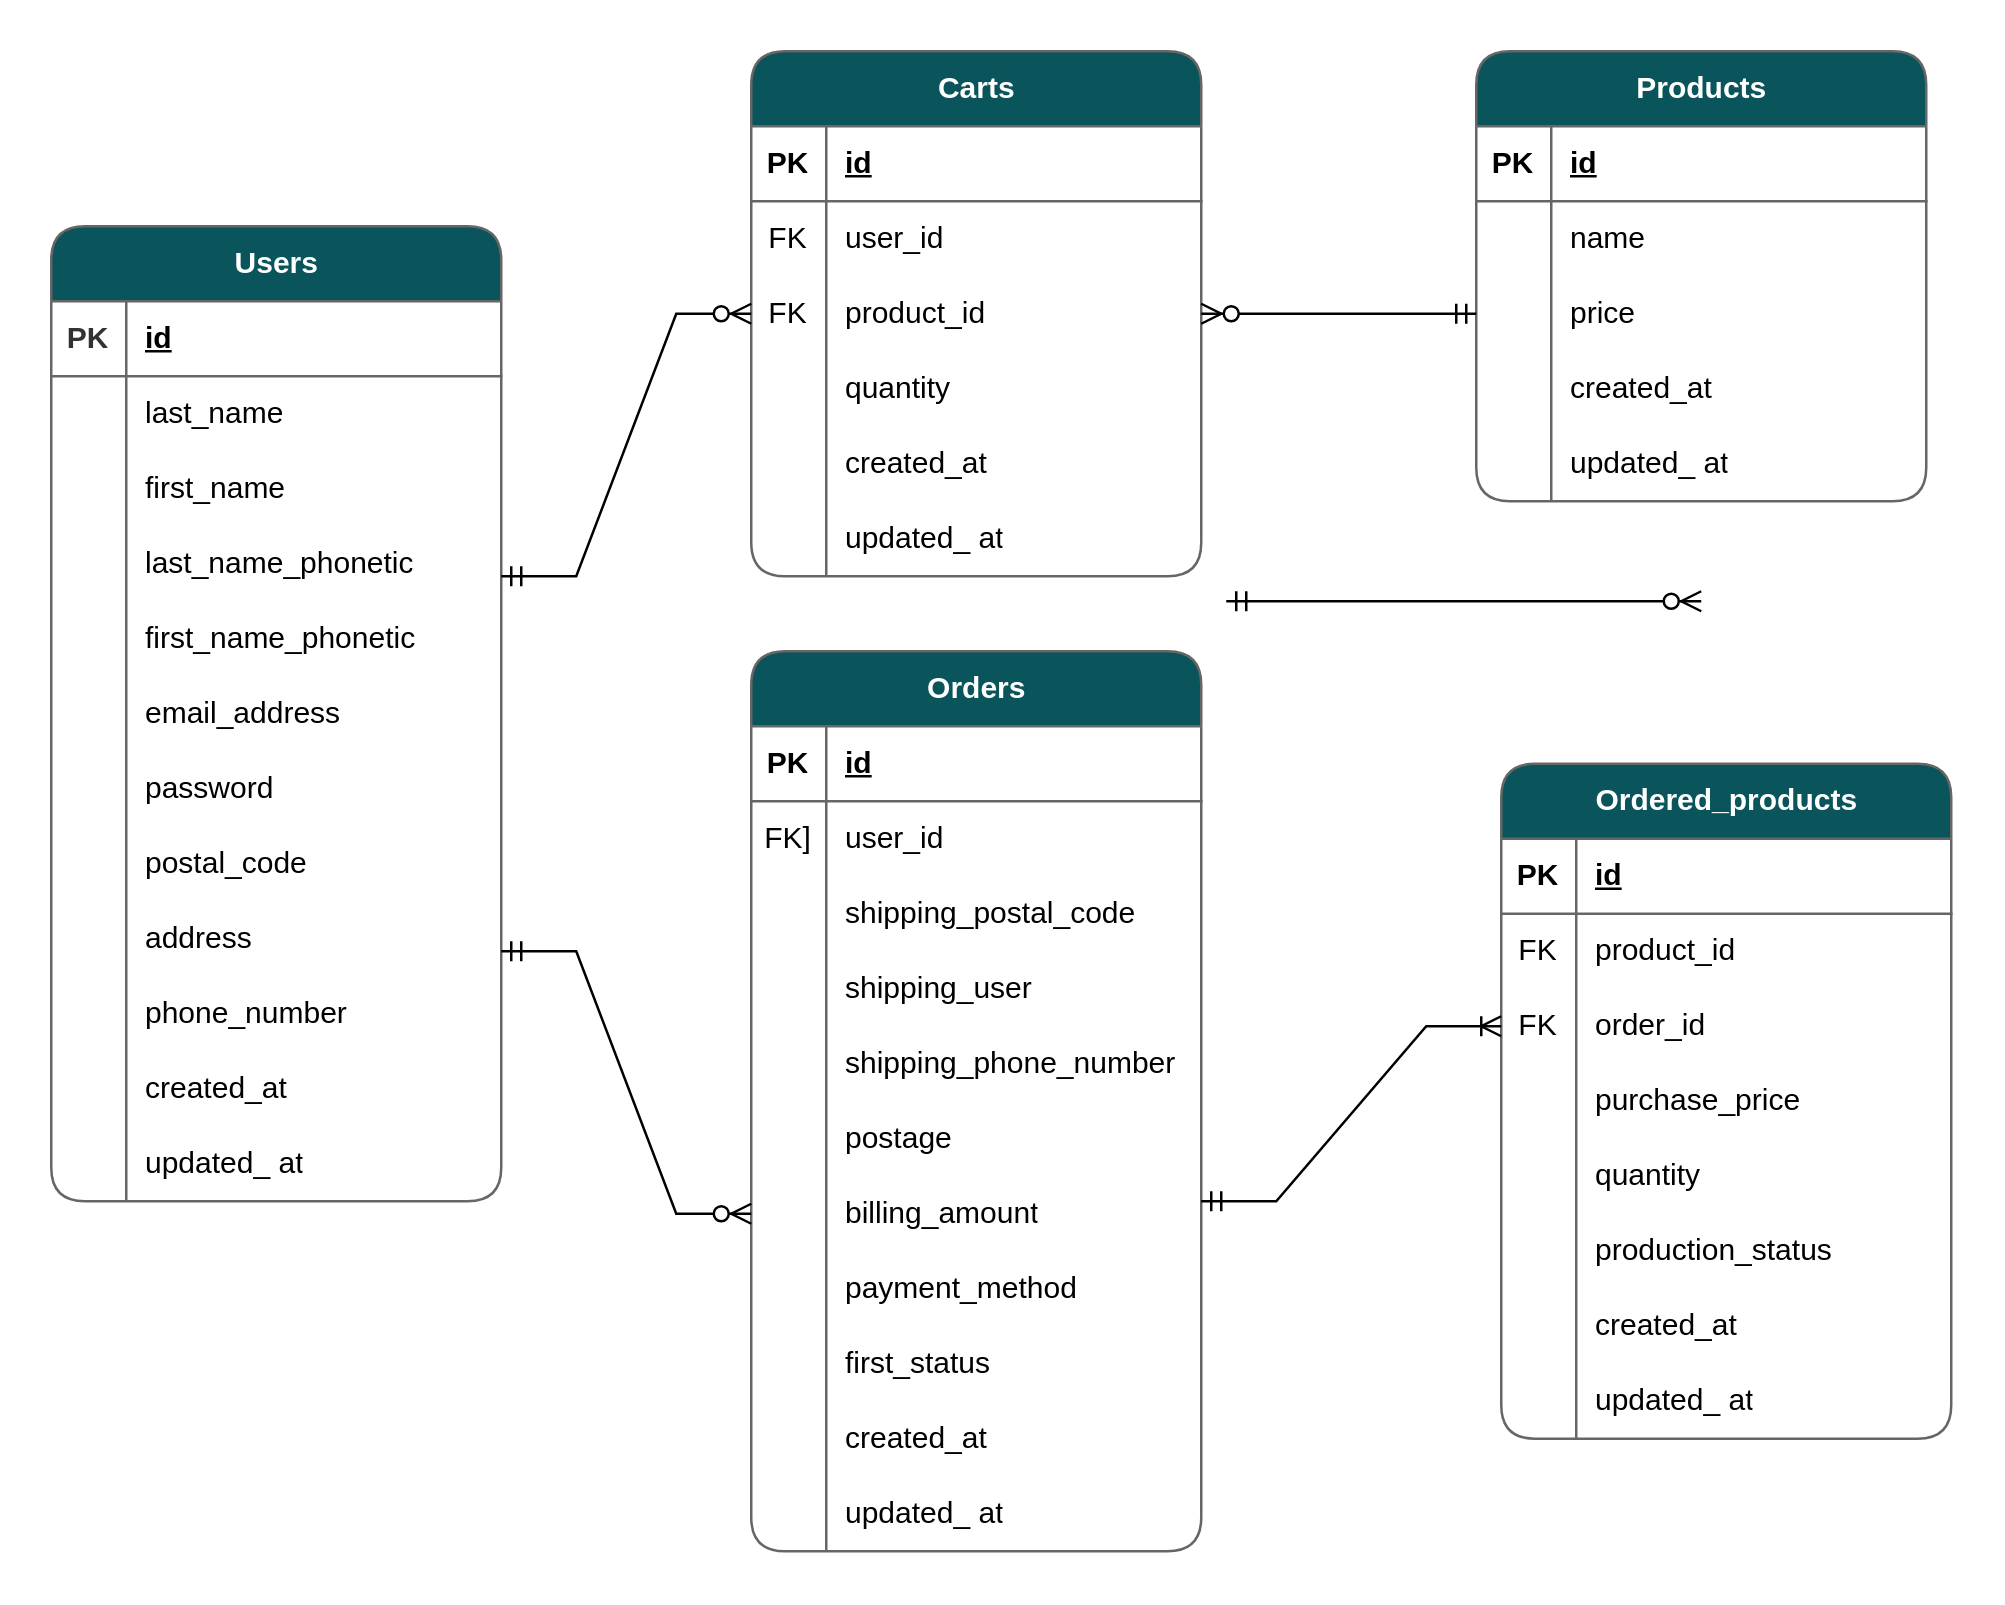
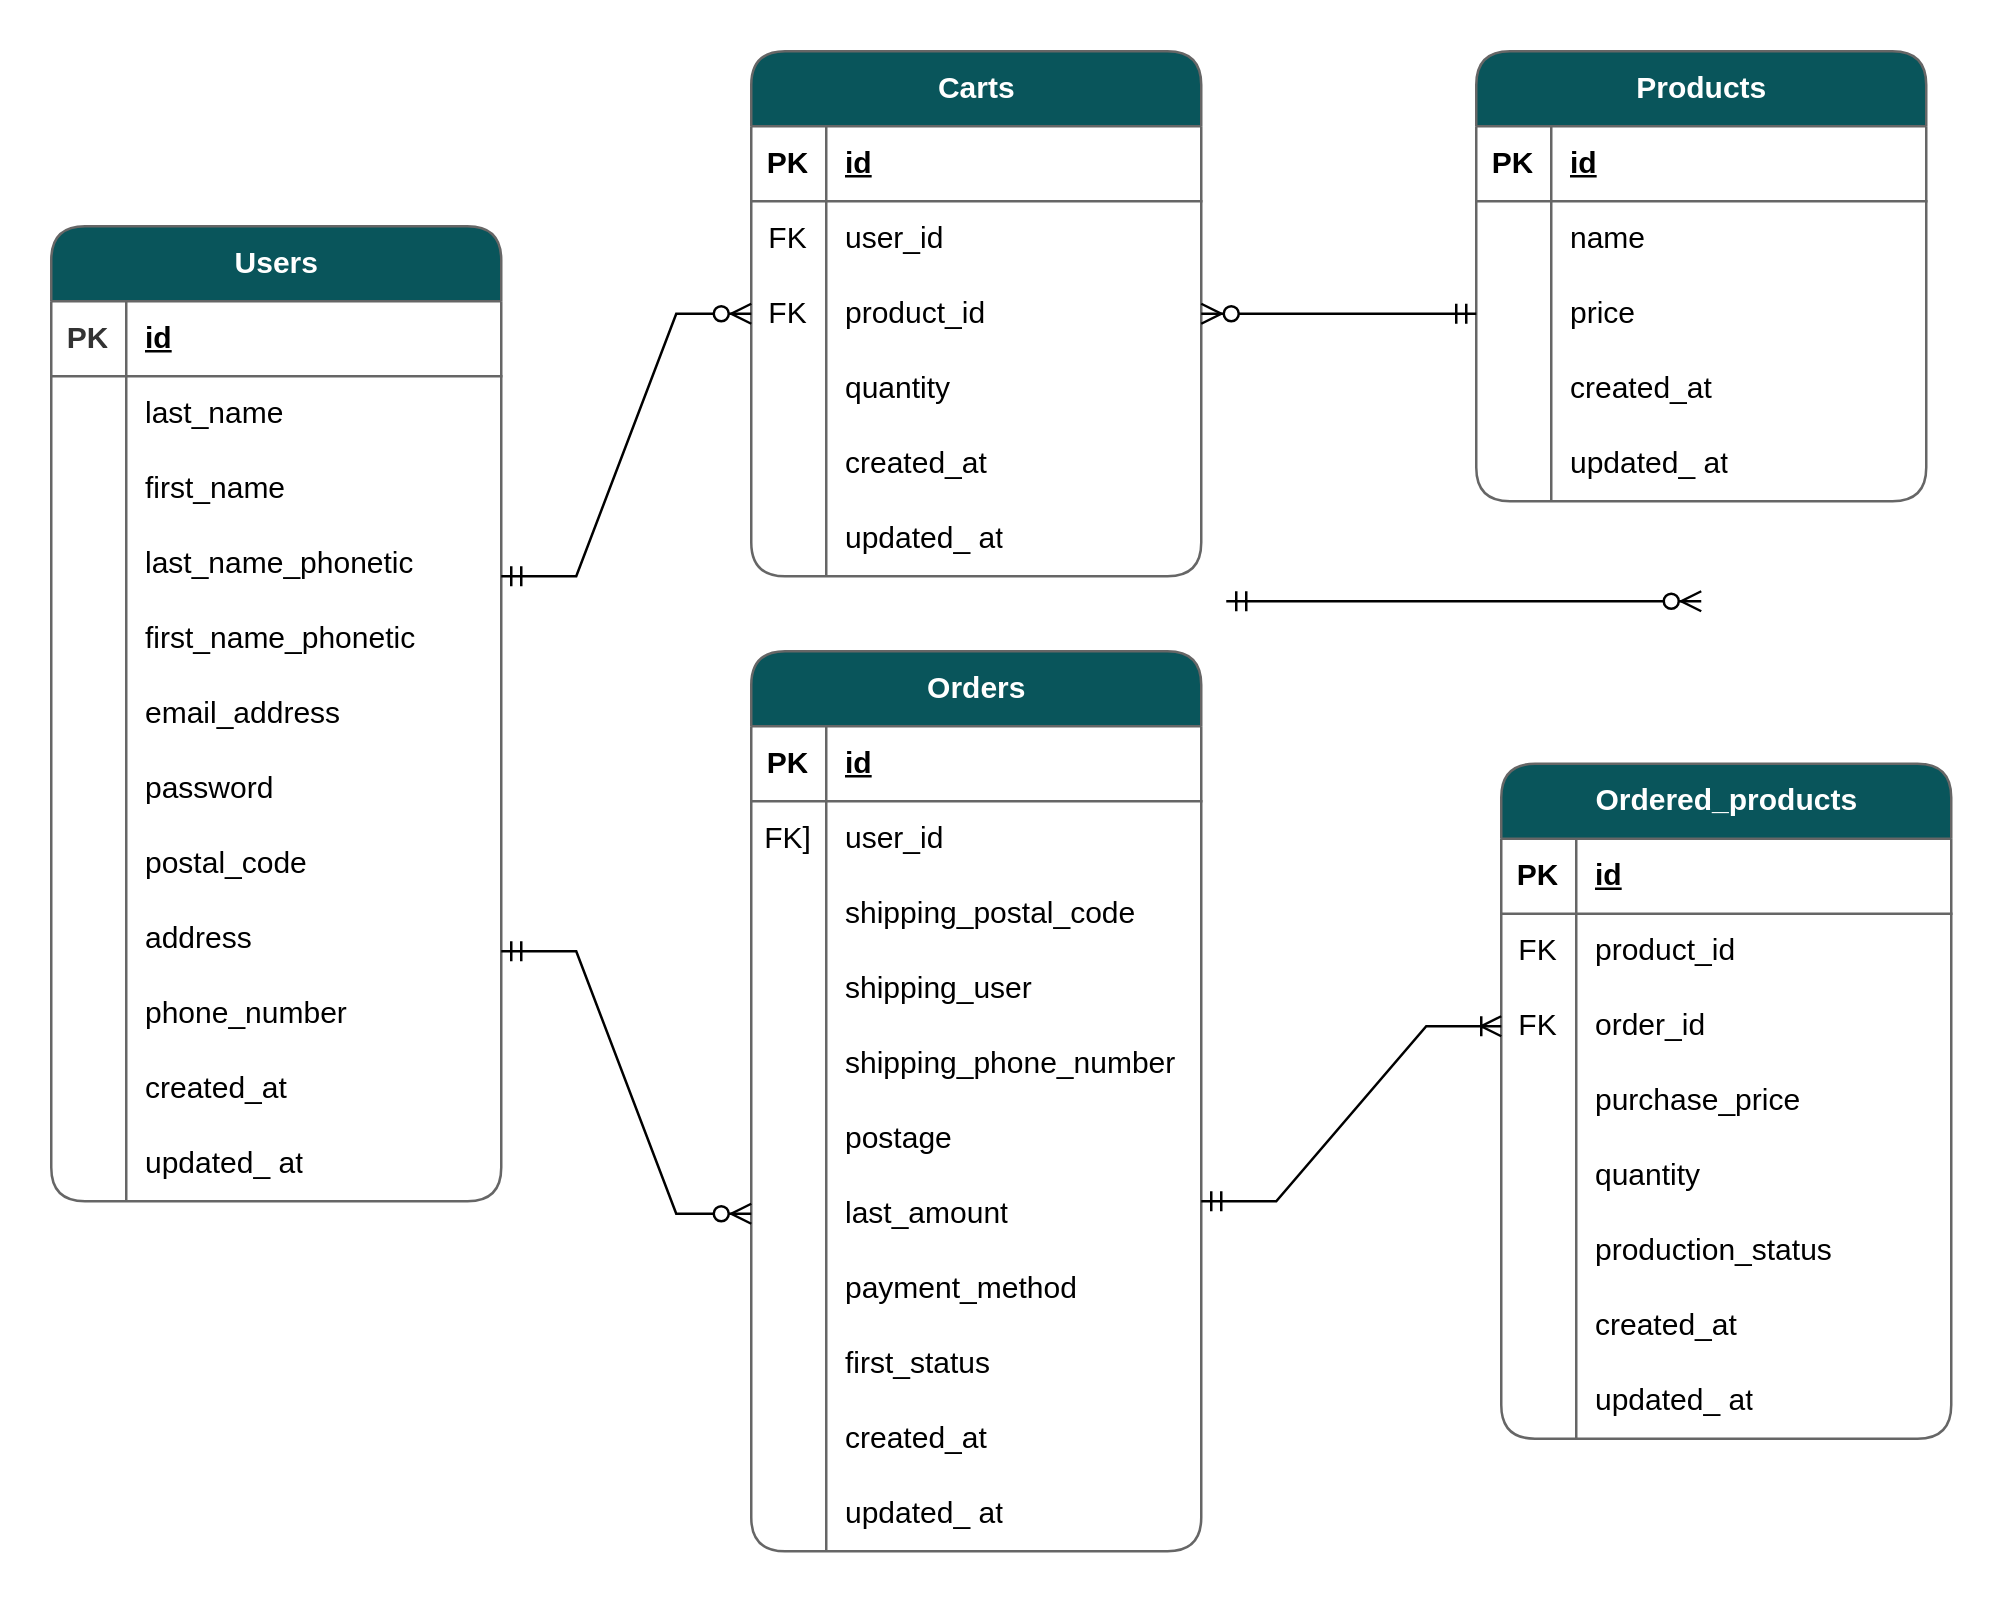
node "billing_amount": label "billing_amount" -> "last_amount"
